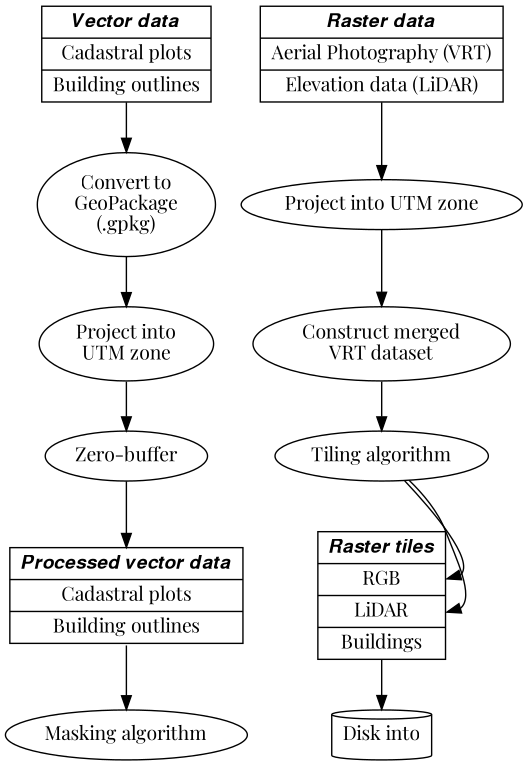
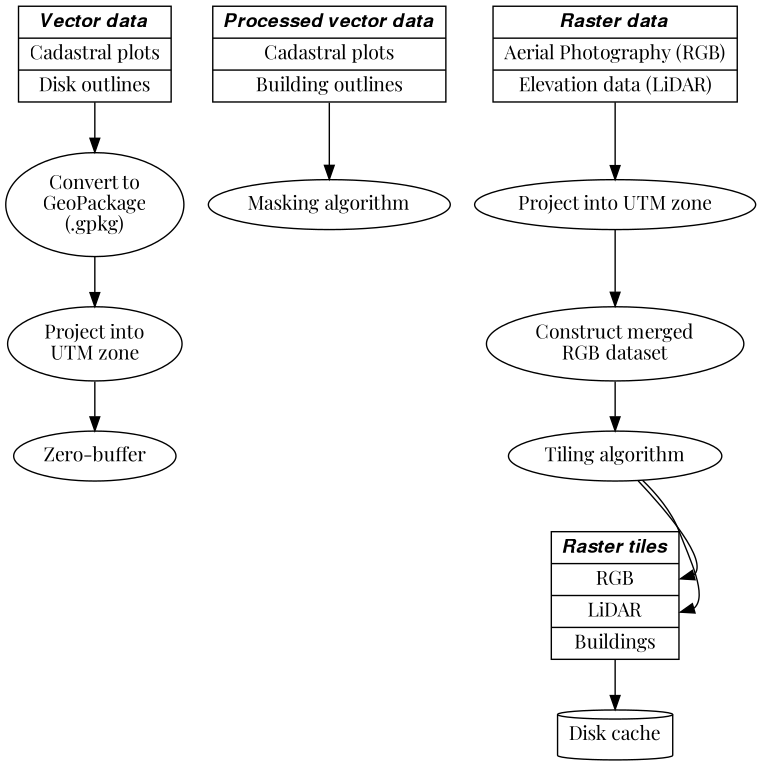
node "𝑹𝒂𝒔𝒕𝒆𝒓 𝒅𝒂𝒕𝒂": text "Aerial Photography (VRT)" -> "Aerial Photography (RGB)"
node "𝑽𝒆𝒄𝒕𝒐𝒓 𝒅𝒂𝒕𝒂": text "Building outlines" -> "Disk outlines"
node "Construct merged VRT dataset": label "Construct merged VRT dataset" -> "Construct merged RGB dataset"
edge "Zero-buffer" -> "𝑷𝒓𝒐𝒄𝒆𝒔𝒔𝒆𝒅 𝒗𝒆𝒄𝒕𝒐𝒓 𝒅𝒂𝒕𝒂": removed
node "Disk into": label "Disk into" -> "Disk cache"
